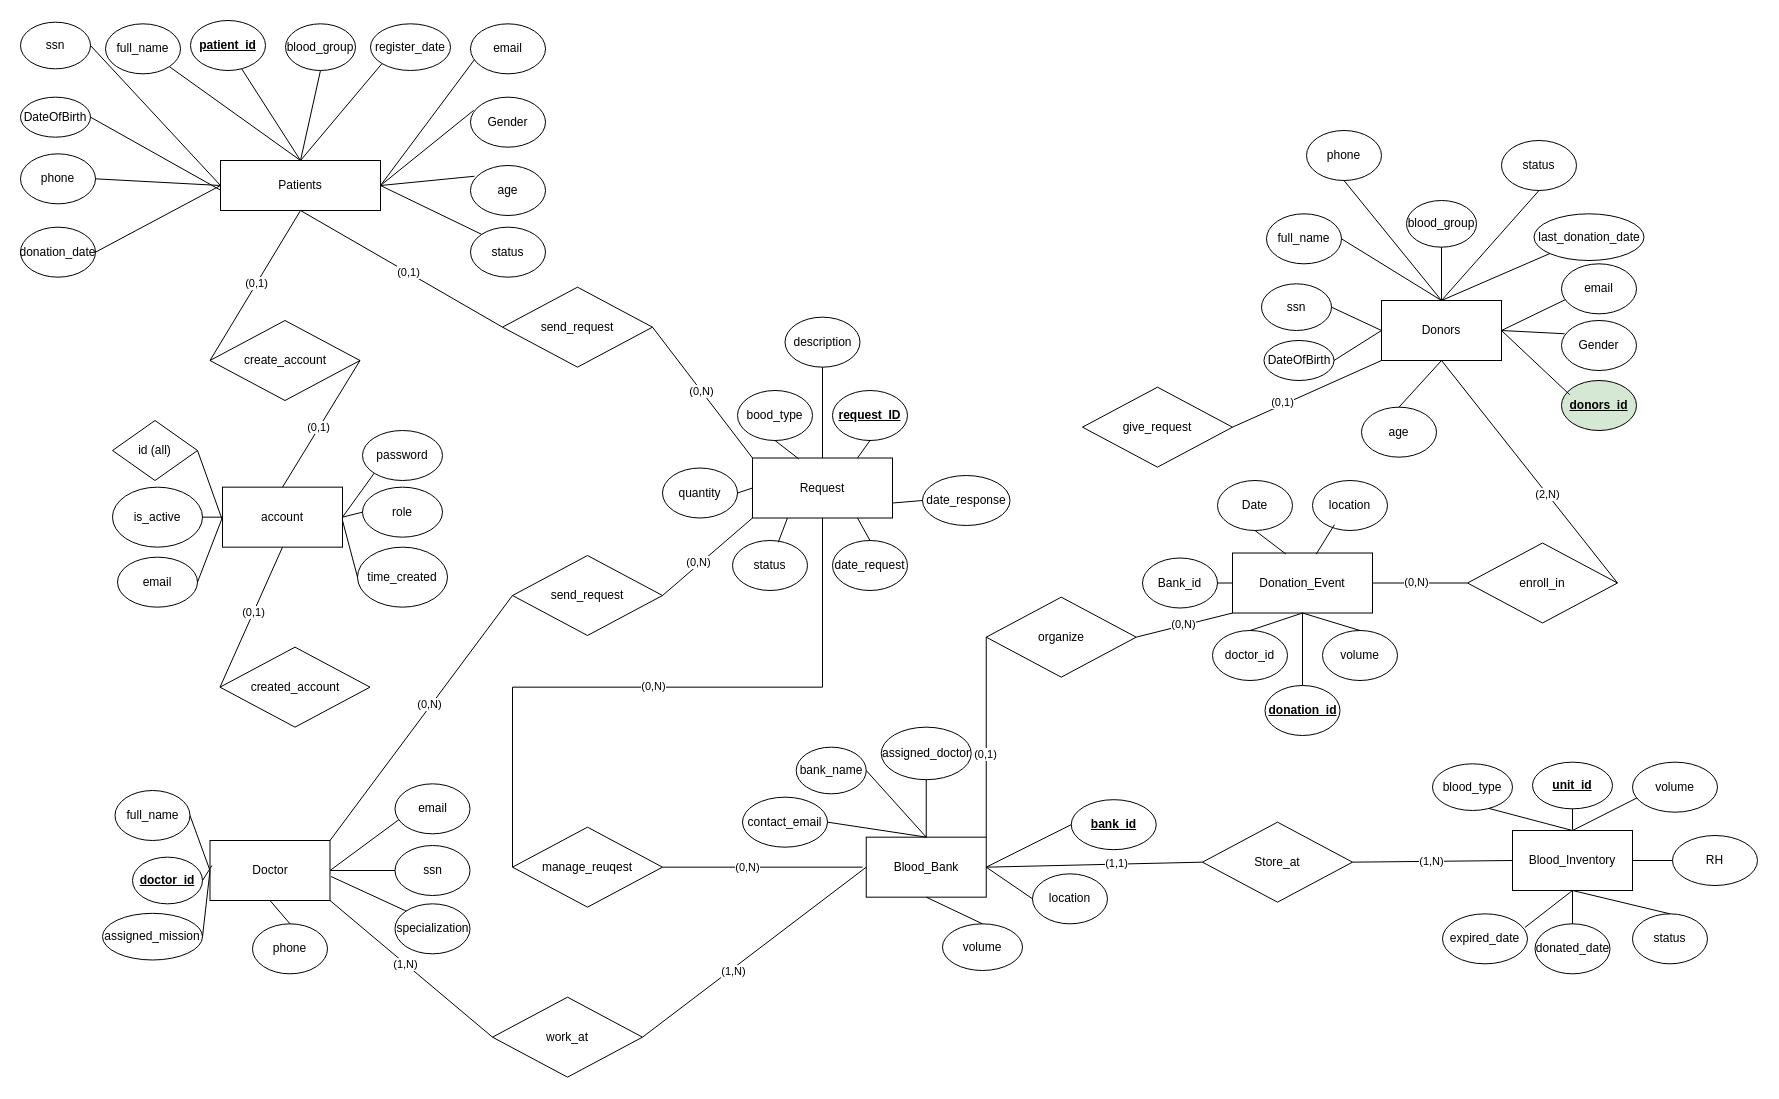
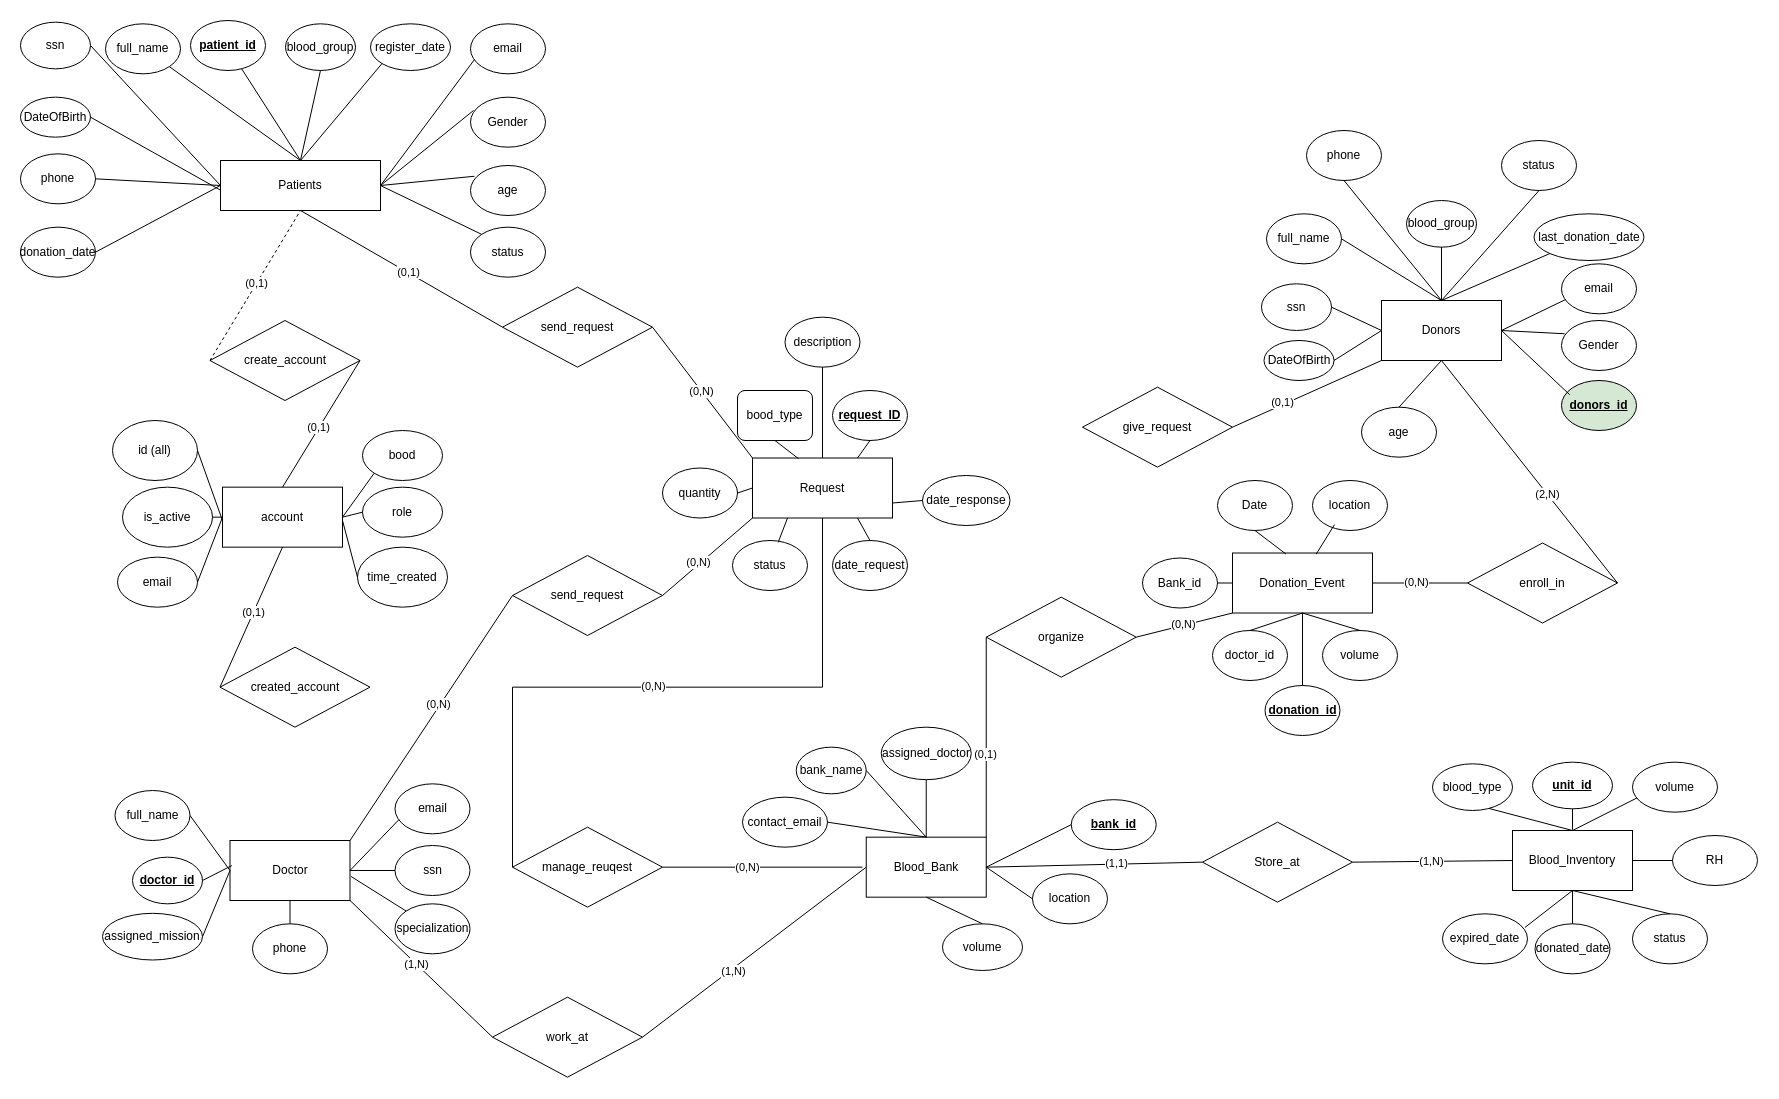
edge "Patients" -- "create_account": style solid -> dashed
node "bood_type": shape ellipse -> rounded rectangle
node "id (all)": shape diamond -> ellipse
node "password": label "password" -> "bood"
node "is_active": moved (158, 517) -> (168, 517)
node "Doctor": moved (270, 871) -> (290, 871)
